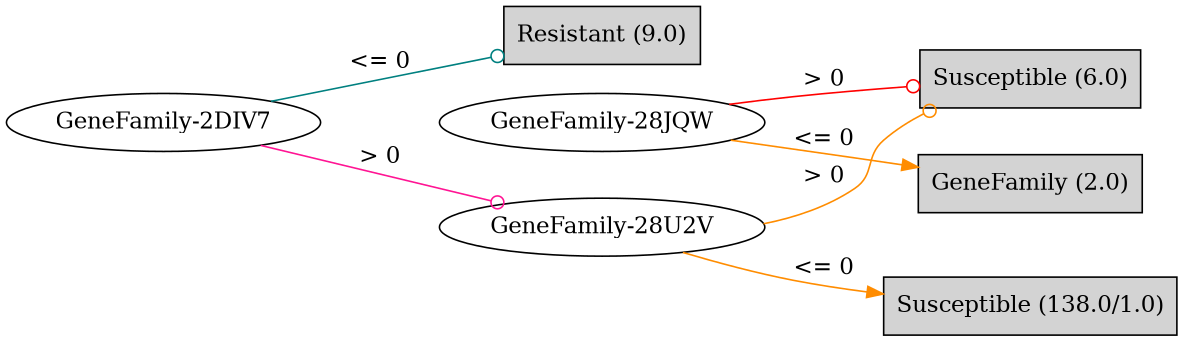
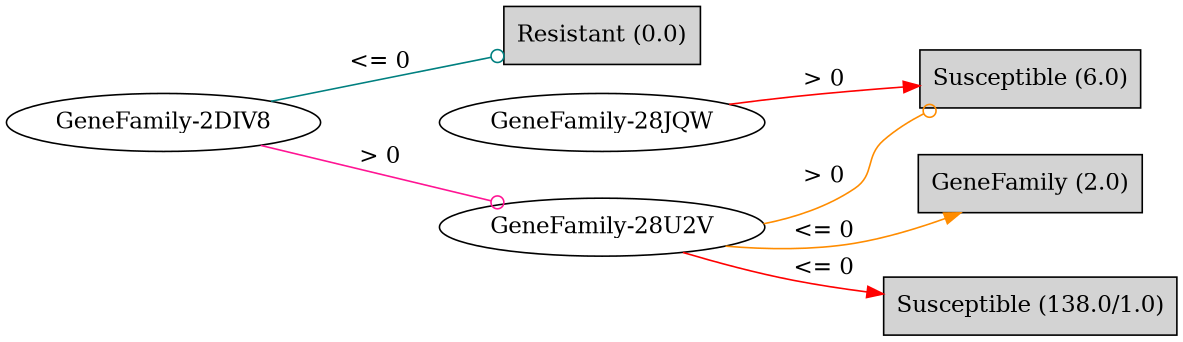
node "Resistant (9.0)": label "Resistant (9.0)" -> "Resistant (0.0)"
edge "GeneFamily-28JQW" -> "Susceptible (6.0)": arrowhead odot -> normal
node "GeneFamily-2DIV7": label "GeneFamily-2DIV7" -> "GeneFamily-2DIV8"
edge "GeneFamily-28JQW" -> "GeneFamily (2.0)": now "GeneFamily-28U2V" -> "GeneFamily (2.0)"
edge "GeneFamily-28U2V" -> "Susceptible (138.0/1.0)": color darkorange -> red
